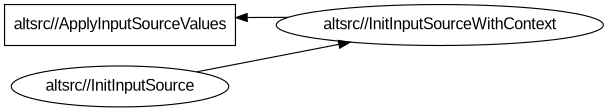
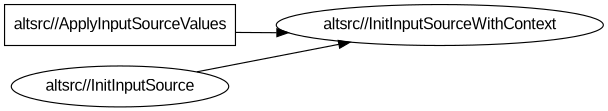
edge "altsrc//InitInputSourceWithContext" -> "altsrc//ApplyInputSourceValues": reversed
